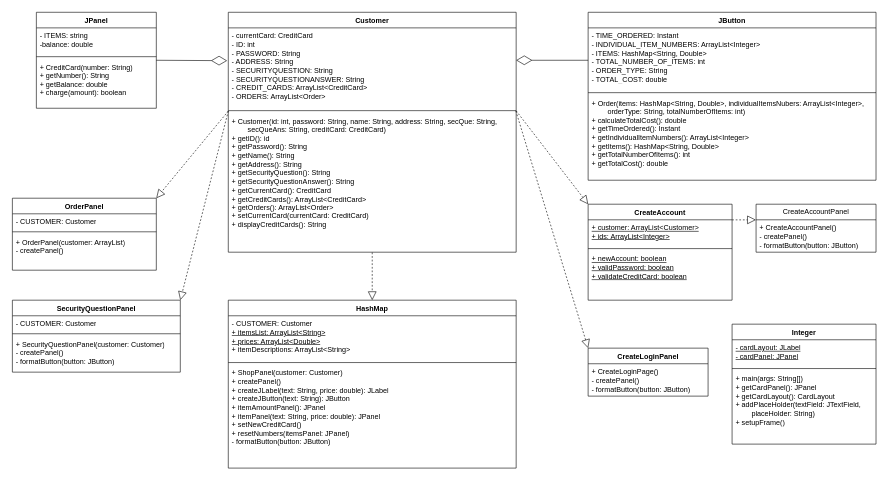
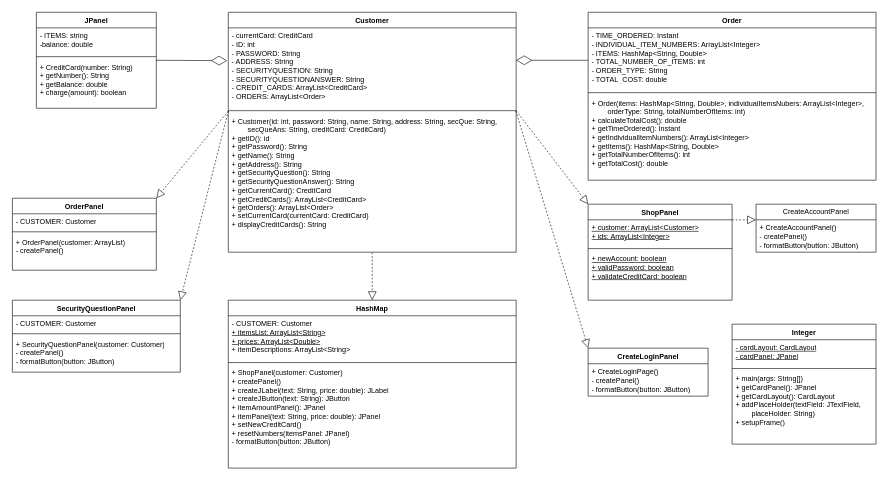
node "JButton": label "JButton" -> "Order"
node "CreateAccount": label "CreateAccount" -> "ShopPanel"
node "- cardLayout: JLabel - cardPanel: JPanel": label "- cardLayout: JLabel - cardPanel: JPanel" -> "- cardLayout: CardLayout - cardPanel: JPanel"
